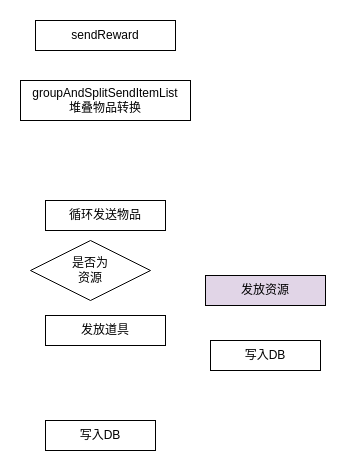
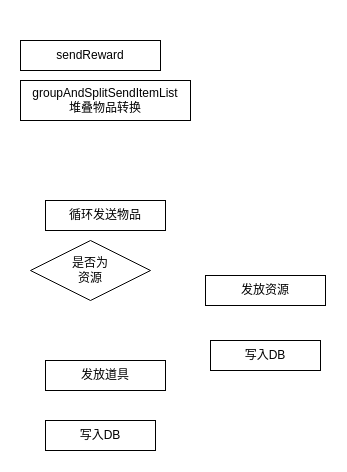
node "sendReward": moved (106, 36) -> (91, 56)
node "发放资源": fillcolor #e1d5e7 -> #ffffff
node "发放道具": moved (106, 331) -> (106, 376)
